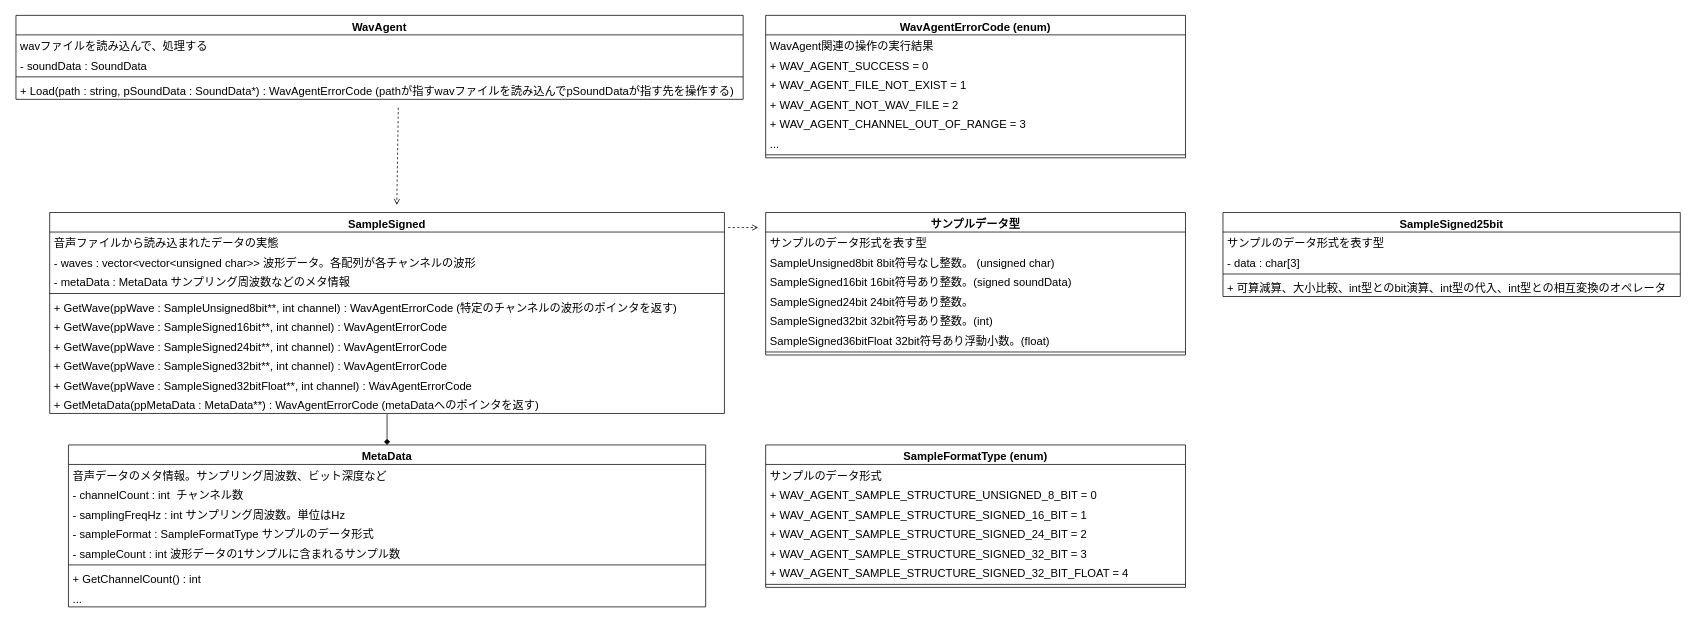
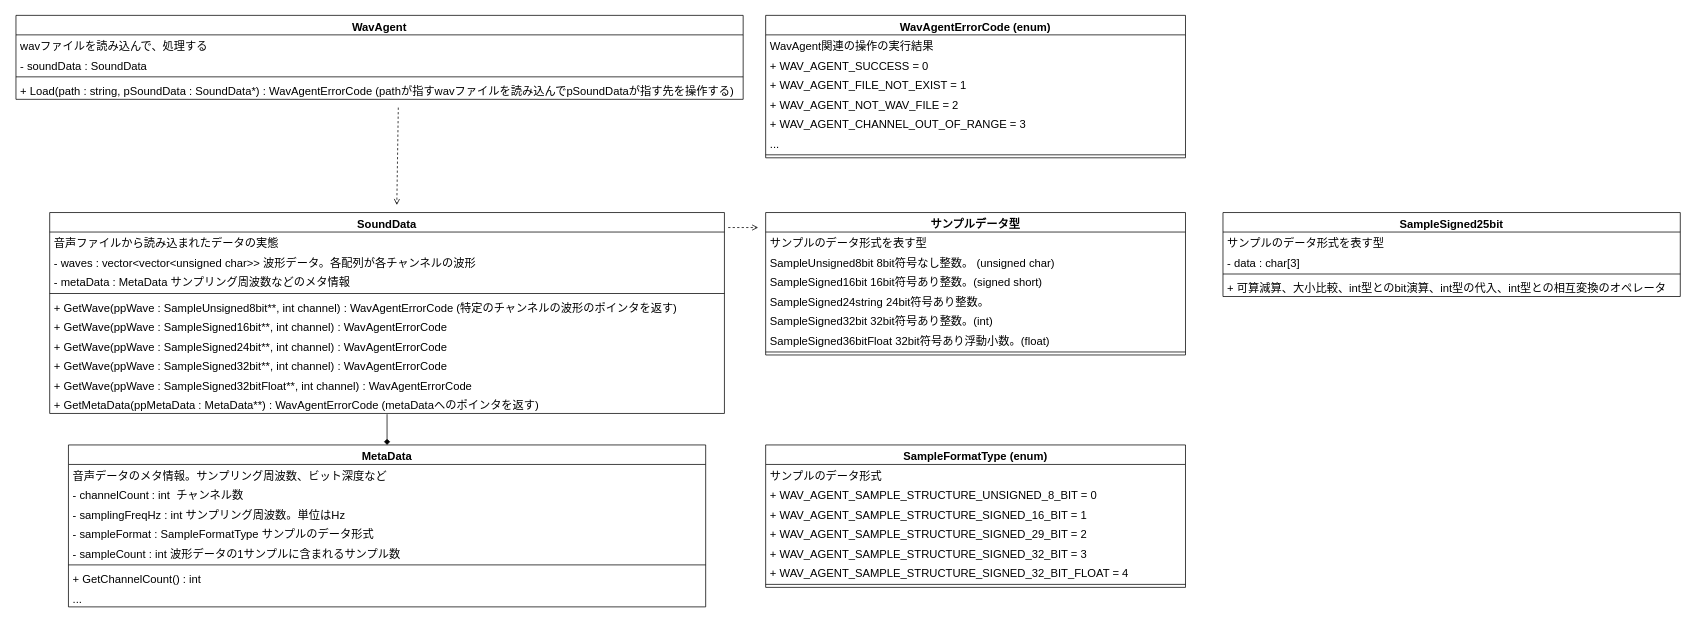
node "SampleSigned": label "SampleSigned" -> "SoundData"
node "SampleSigned16bit 16bit符号あり整数。(signed soundData)": label "SampleSigned16bit 16bit符号あり整数。(signed soundData)" -> "SampleSigned16bit 16bit符号あり整数。(signed short)"
node "SampleSigned24bit 24bit符号あり整数。": label "SampleSigned24bit 24bit符号あり整数。" -> "SampleSigned24string 24bit符号あり整数。"
node "+ WAV_AGENT_SAMPLE_STRUCTURE_SIGNED_24_BIT = 2": label "+ WAV_AGENT_SAMPLE_STRUCTURE_SIGNED_24_BIT = 2" -> "+ WAV_AGENT_SAMPLE_STRUCTURE_SIGNED_29_BIT = 2"
